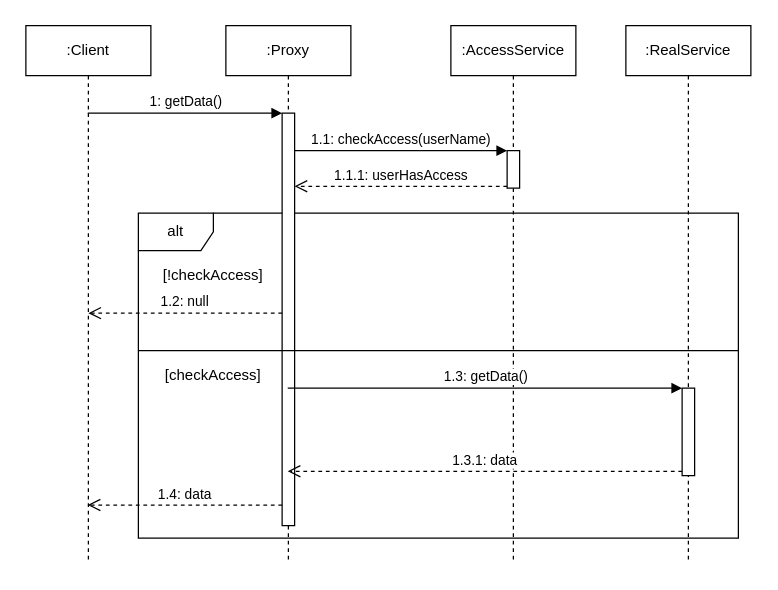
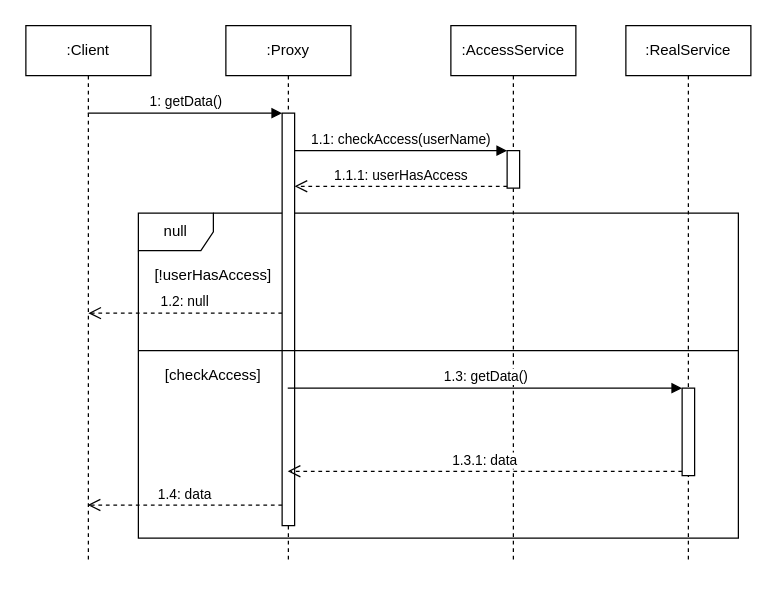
node "alt": label "alt" -> "null"
node "[!checkAccess]": label "[!checkAccess]" -> "[!userHasAccess]"
